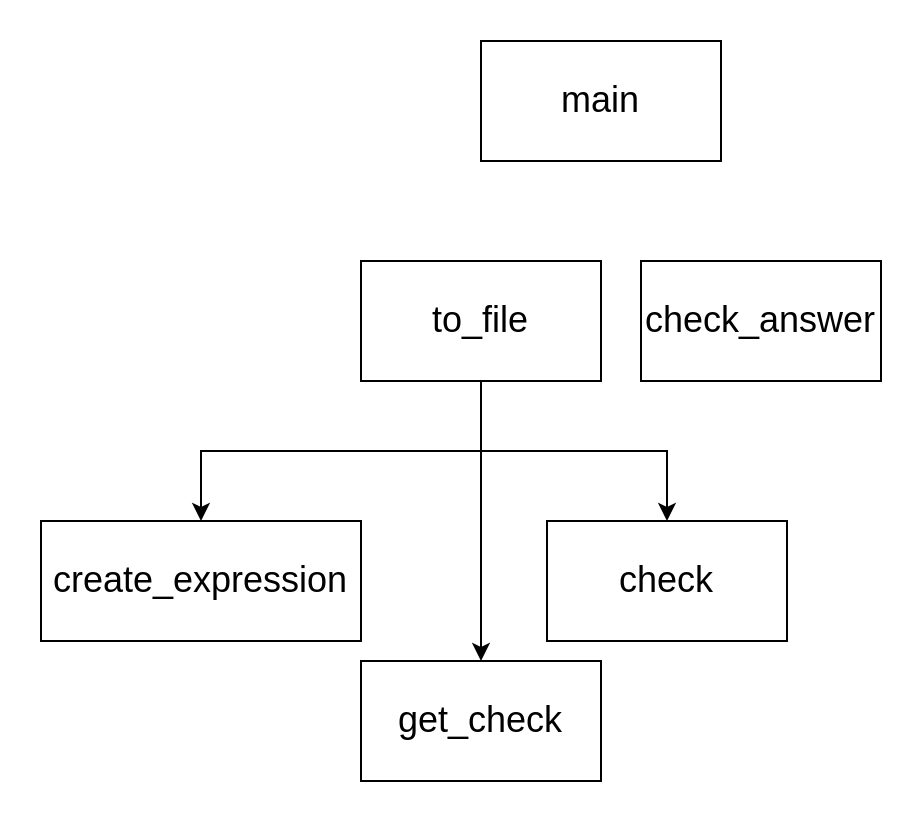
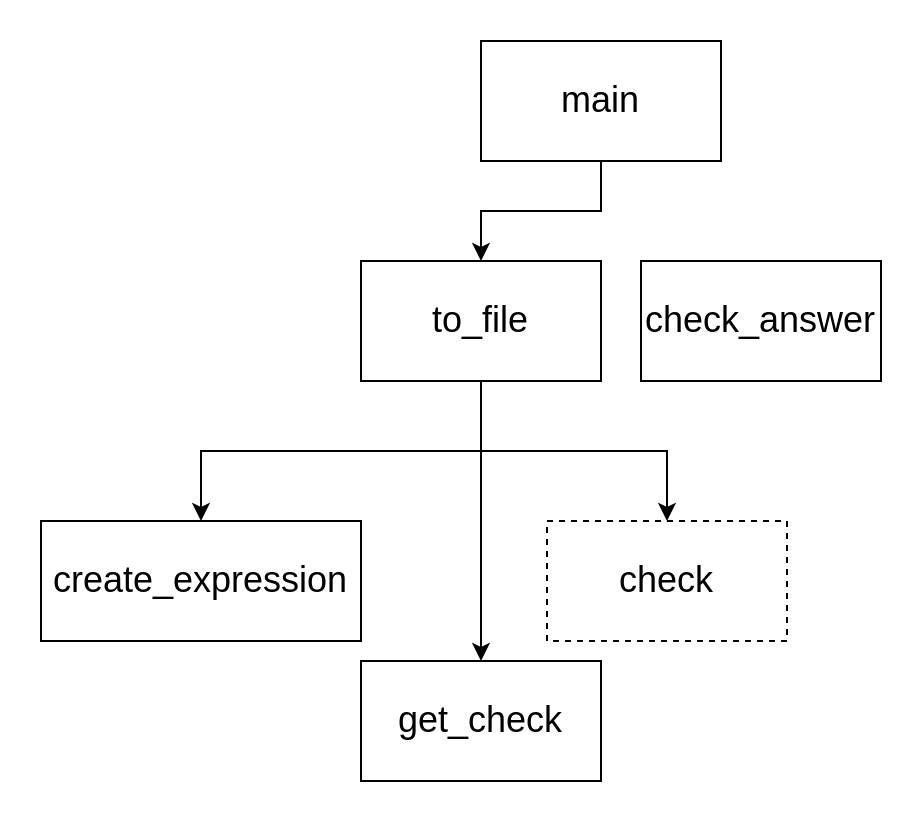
edge "main" -> "to_file": added
node "check": style solid -> dashed
